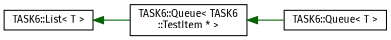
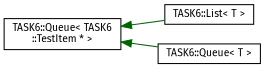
edge "TASK6::Queue< TASK6 ::TestItem * >" -> "TASK6::List< T >": reversed
